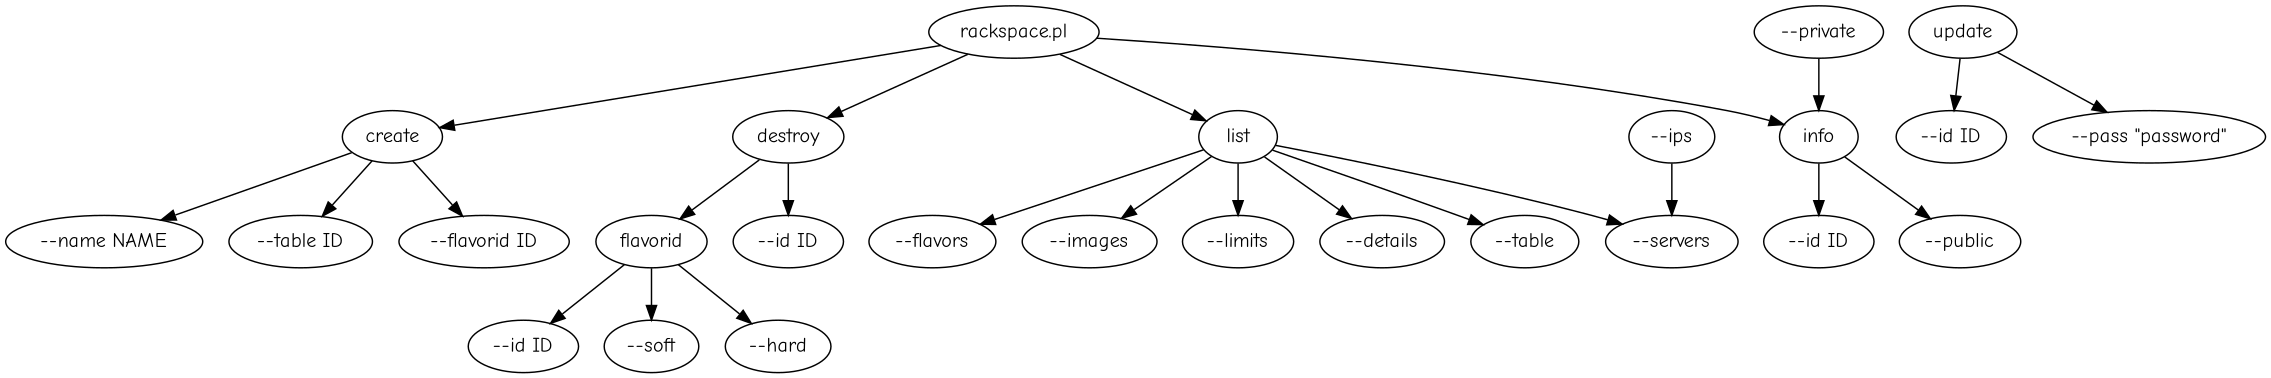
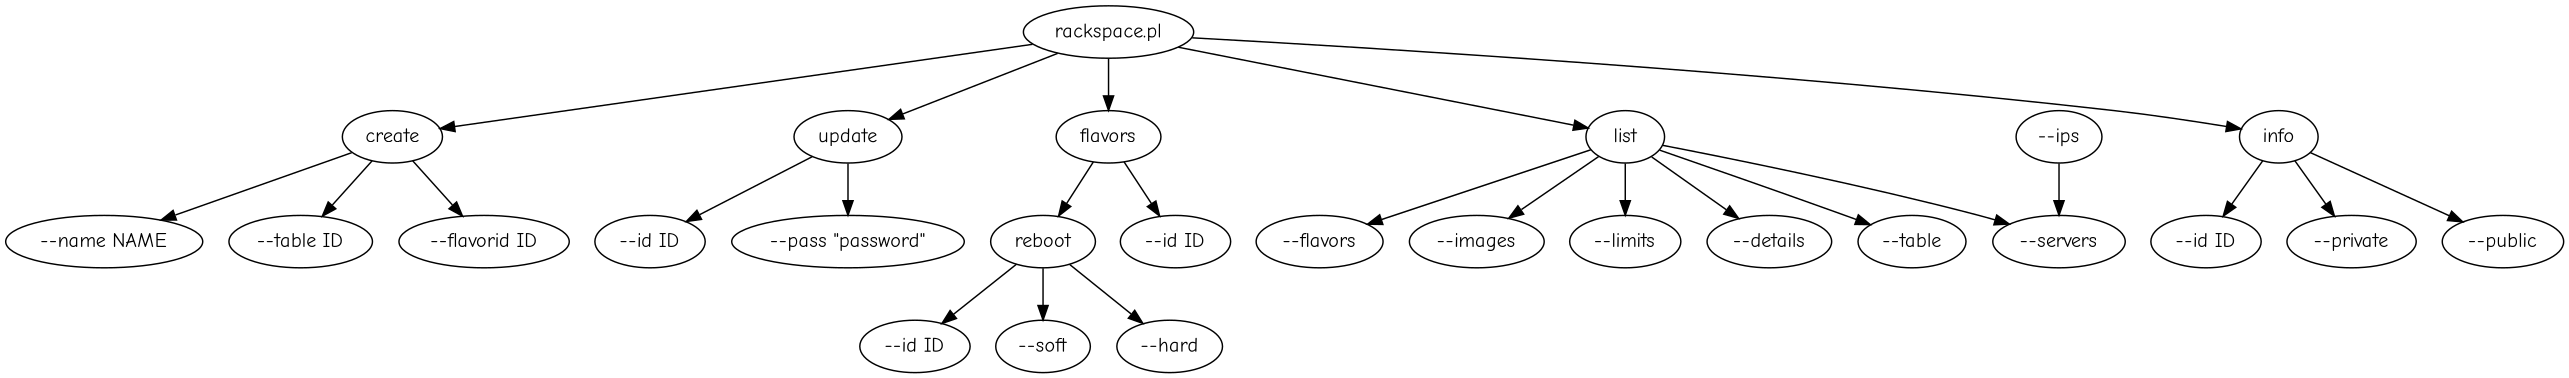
edge "--private" -> "info": reversed
edge "rackspace.pl" -> "update": added
node "destroy": label "destroy" -> "flavors"
node "flavorid": label "flavorid" -> "reboot"
